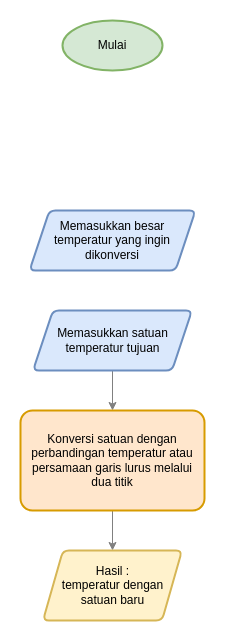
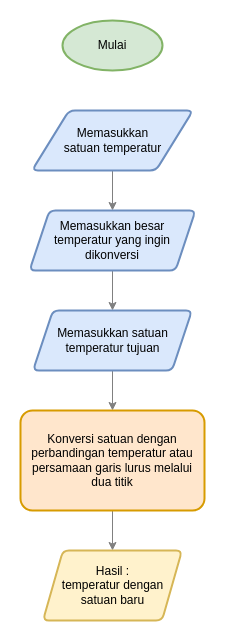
node "Memasukkan satuan temperatur": added
edge "Memasukkan satuan temperatur" -> "Memasukkan besar temperatur yang ingin dikonversi": added
edge "Memasukkan besar temperatur yang ingin dikonversi" -> "Memasukkan satuan temperatur tujuan": added
